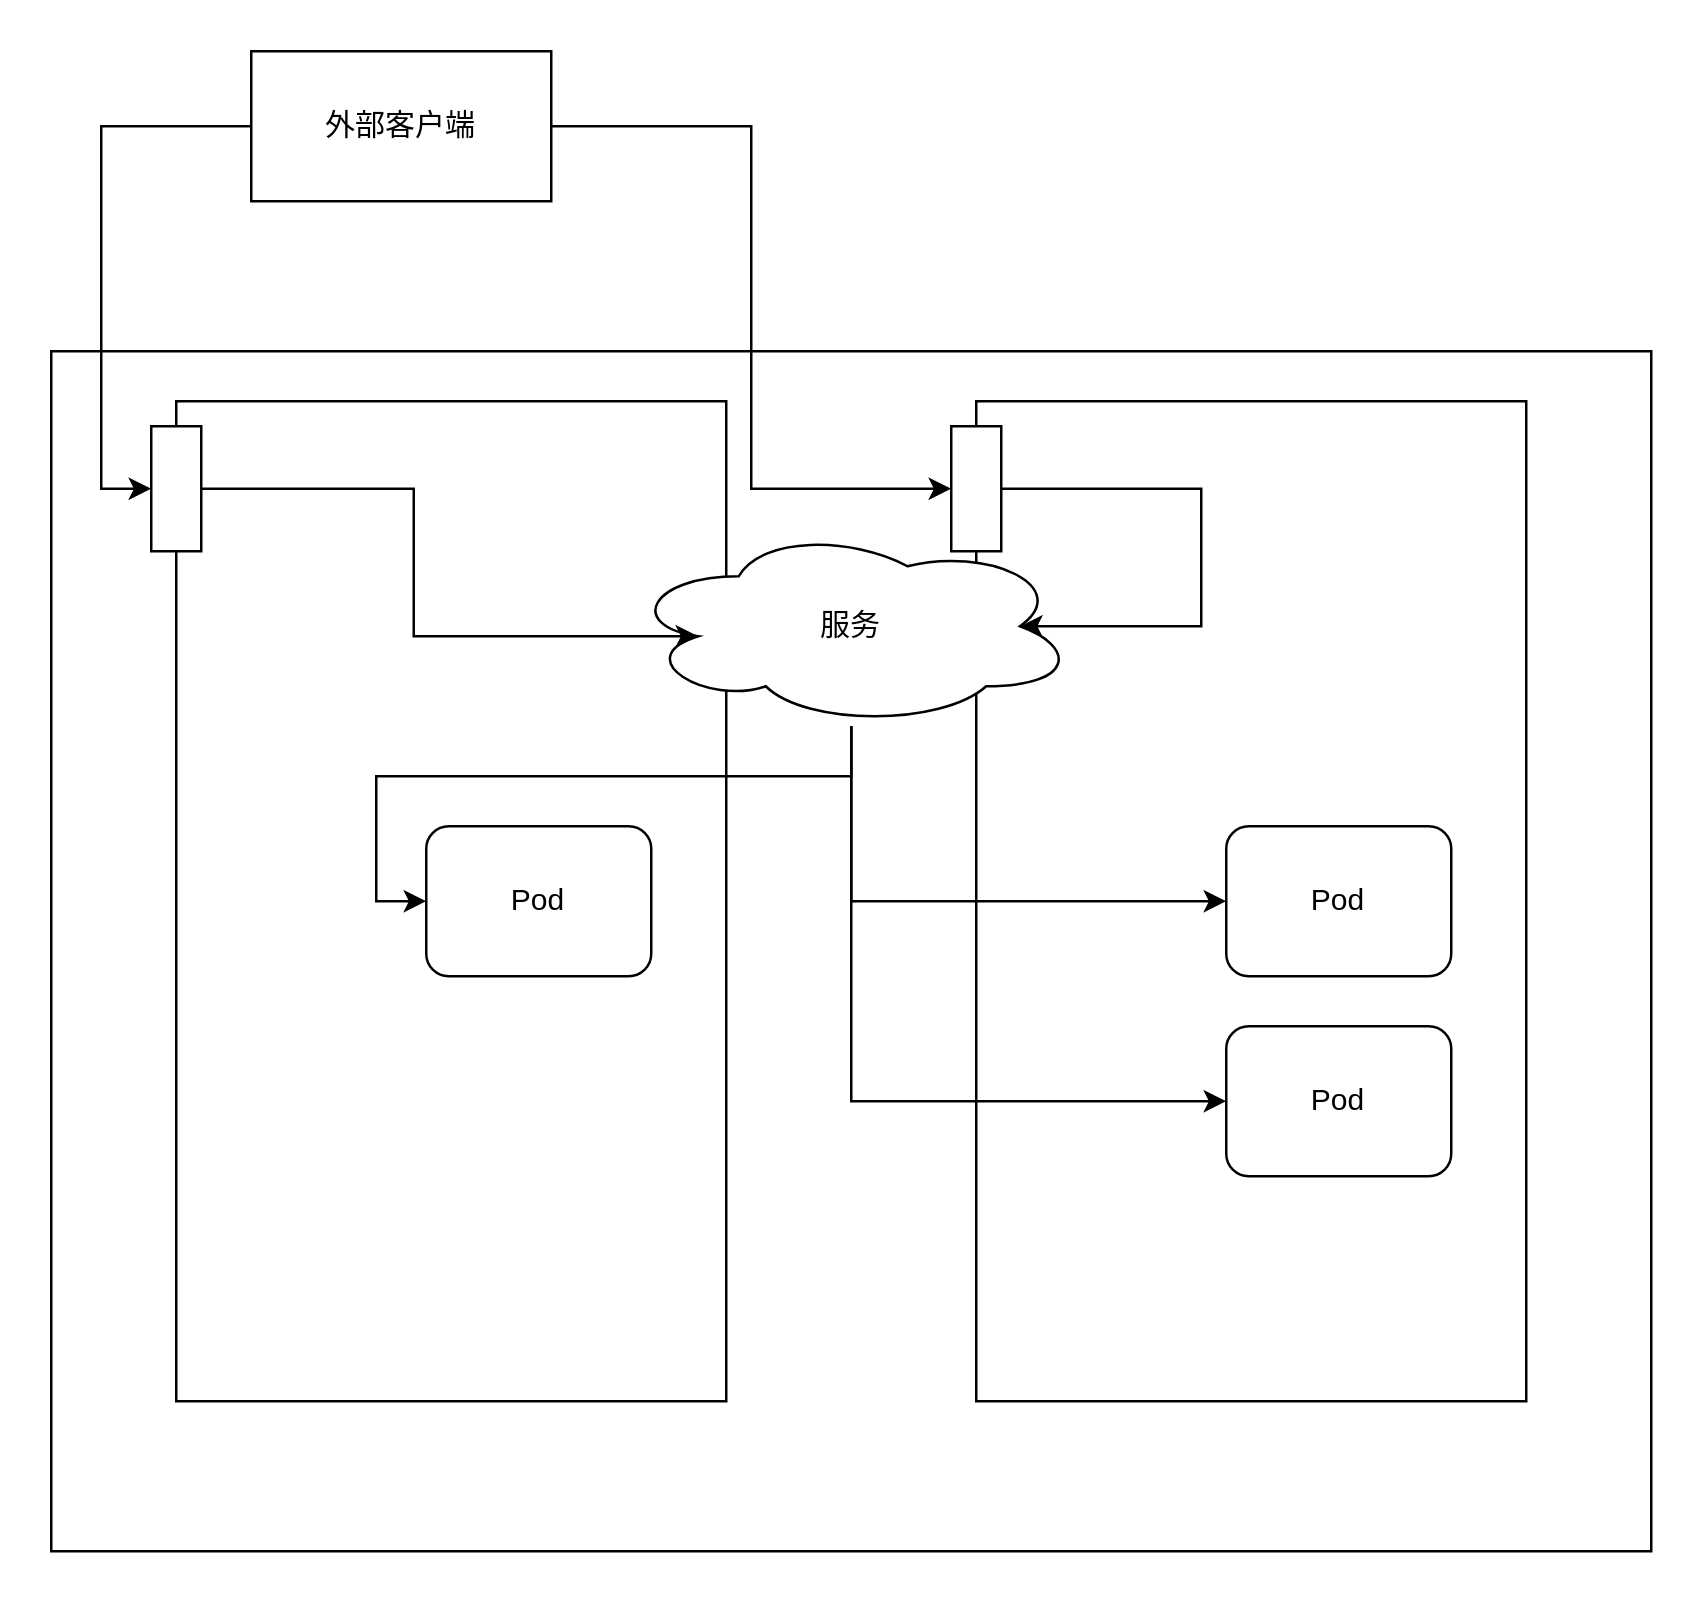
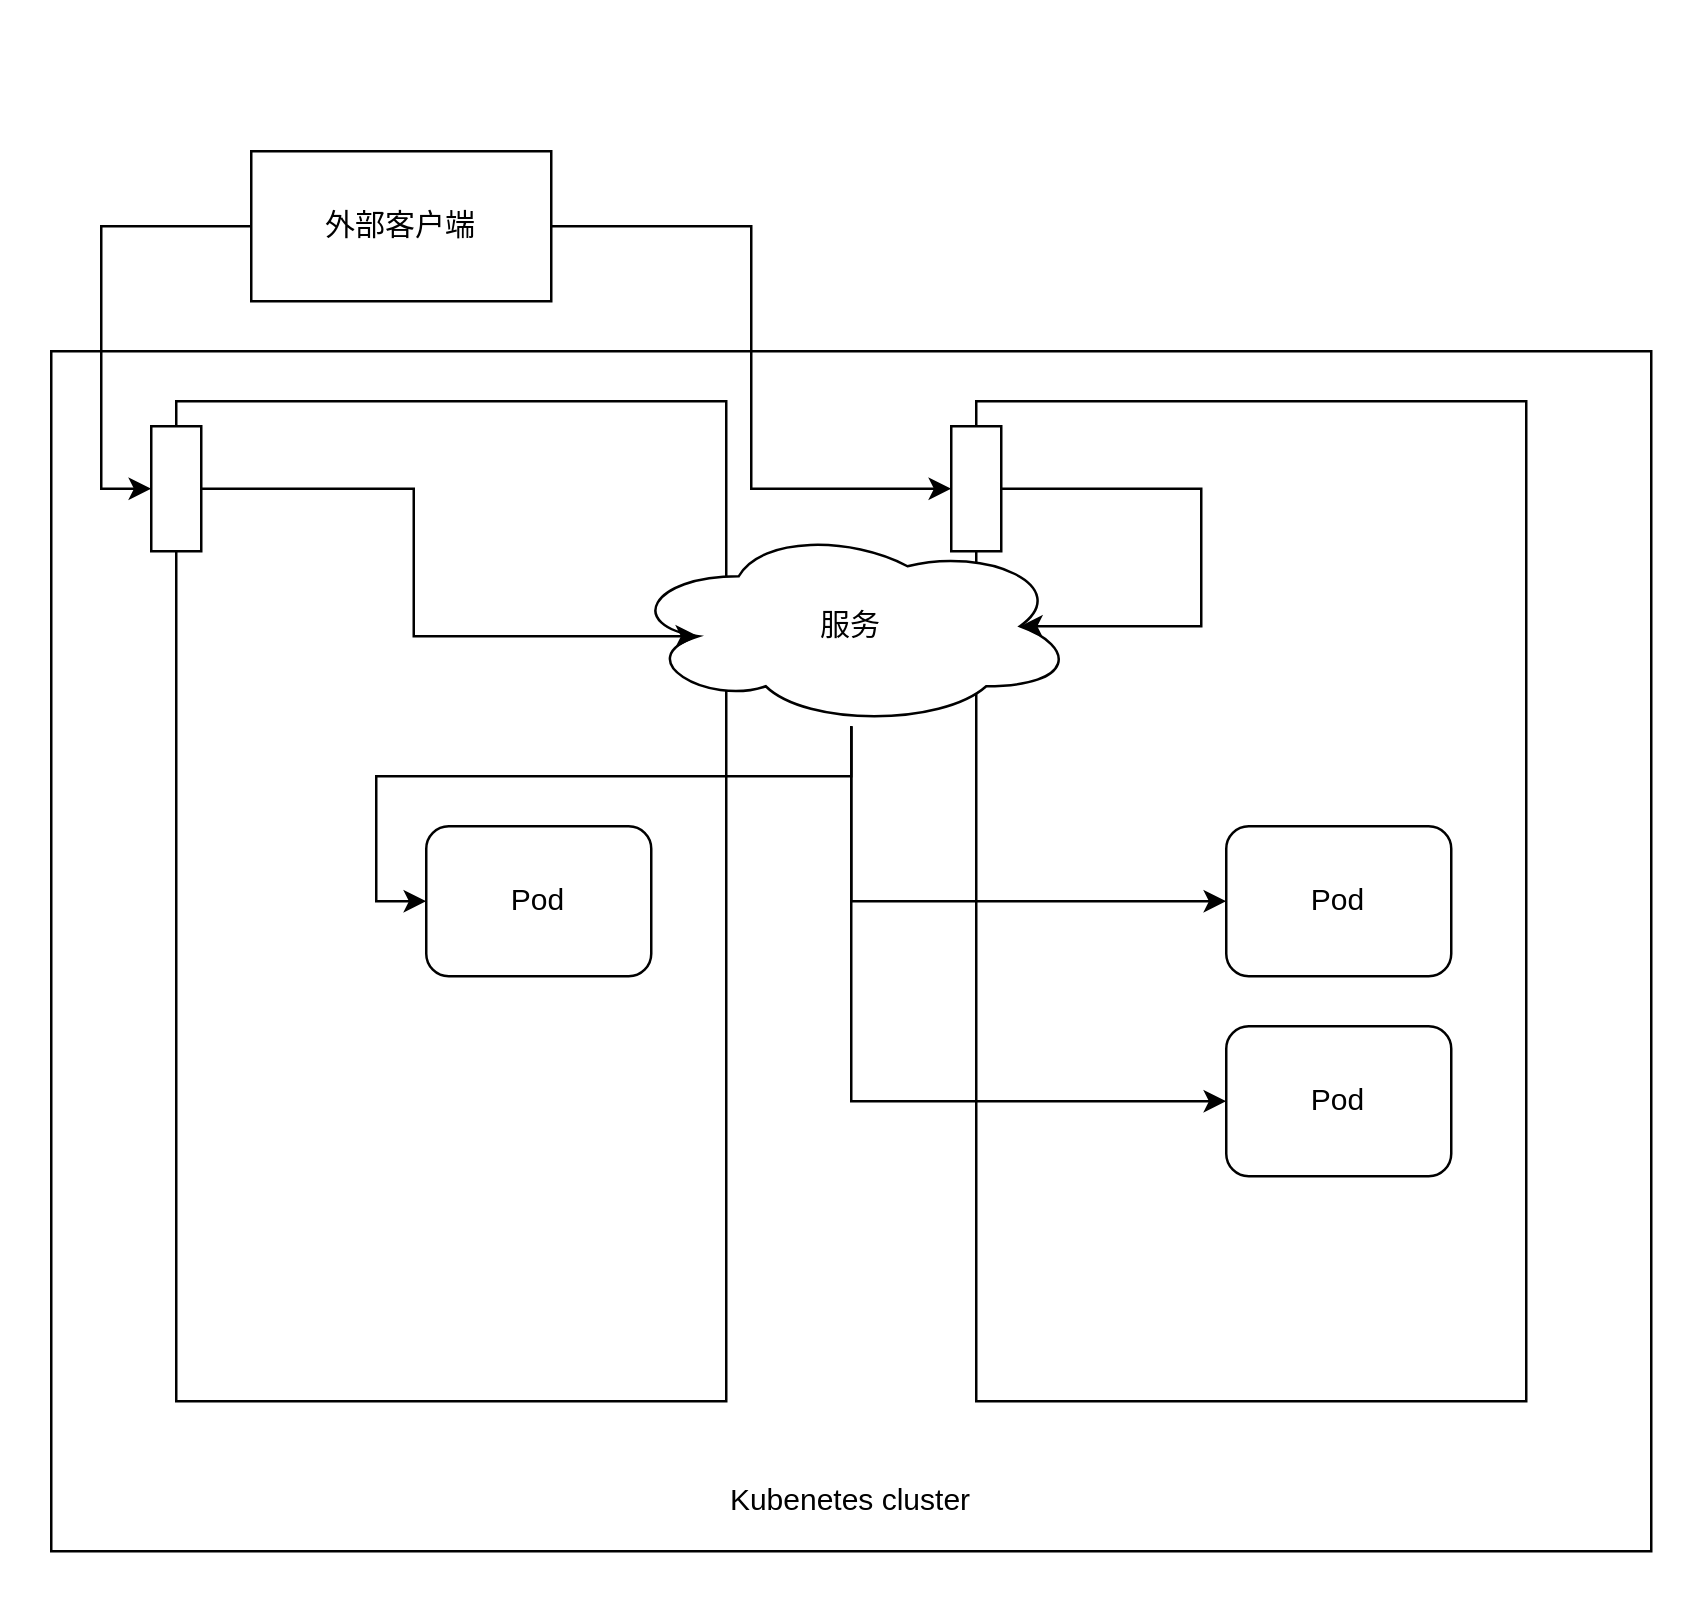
node "外部客户端": moved (401, 126) -> (401, 226)
node "Kubenetes cluster": added
